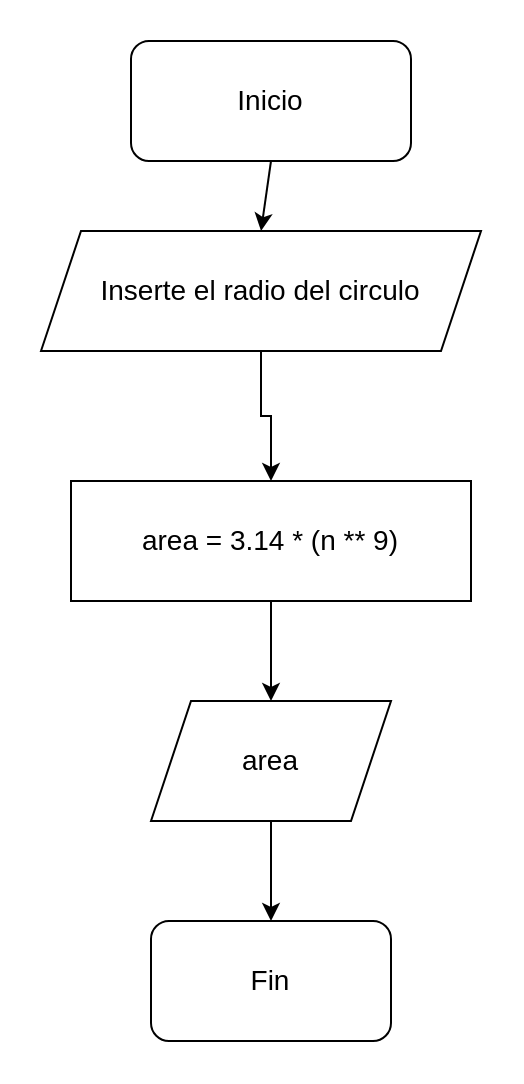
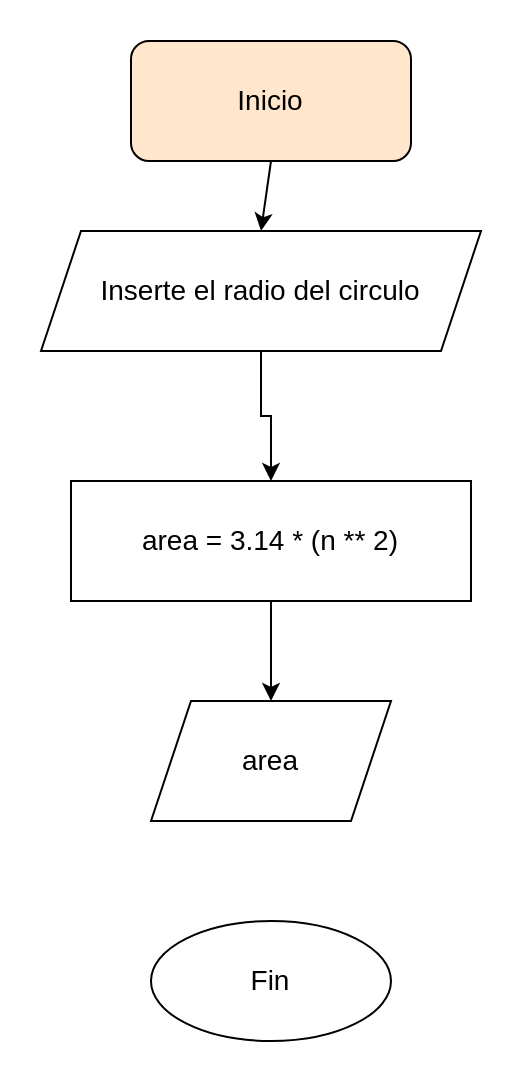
node "Inicio": fillcolor #ffffff -> #ffe6cc
node "area = 3.14 * (n ** 9)": label "area = 3.14 * (n ** 9)" -> "area = 3.14 * (n ** 2)"
edge "area" -> "Fin": removed
node "Fin": shape rounded rectangle -> ellipse
